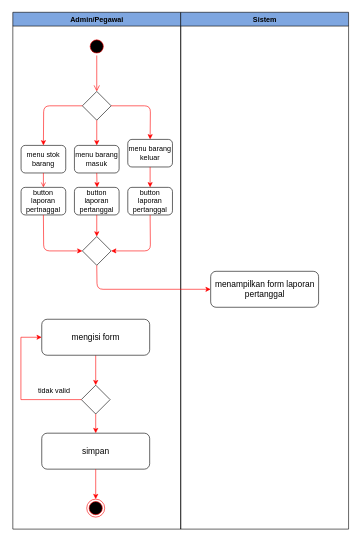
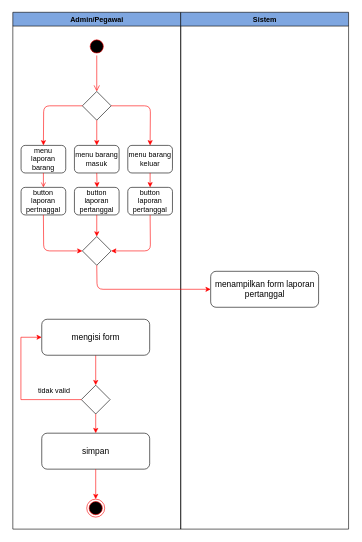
node "menu barang keluar": moved (150, 153) -> (150, 159)
node "menu stok barang": label "menu stok barang" -> "menu laporan barang"
